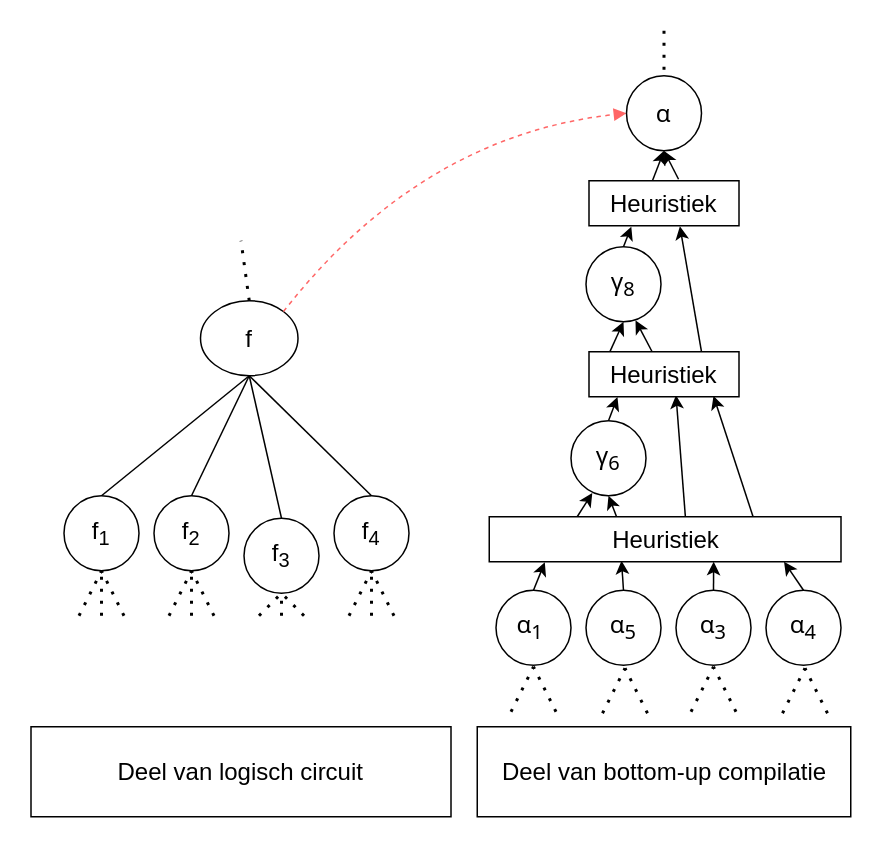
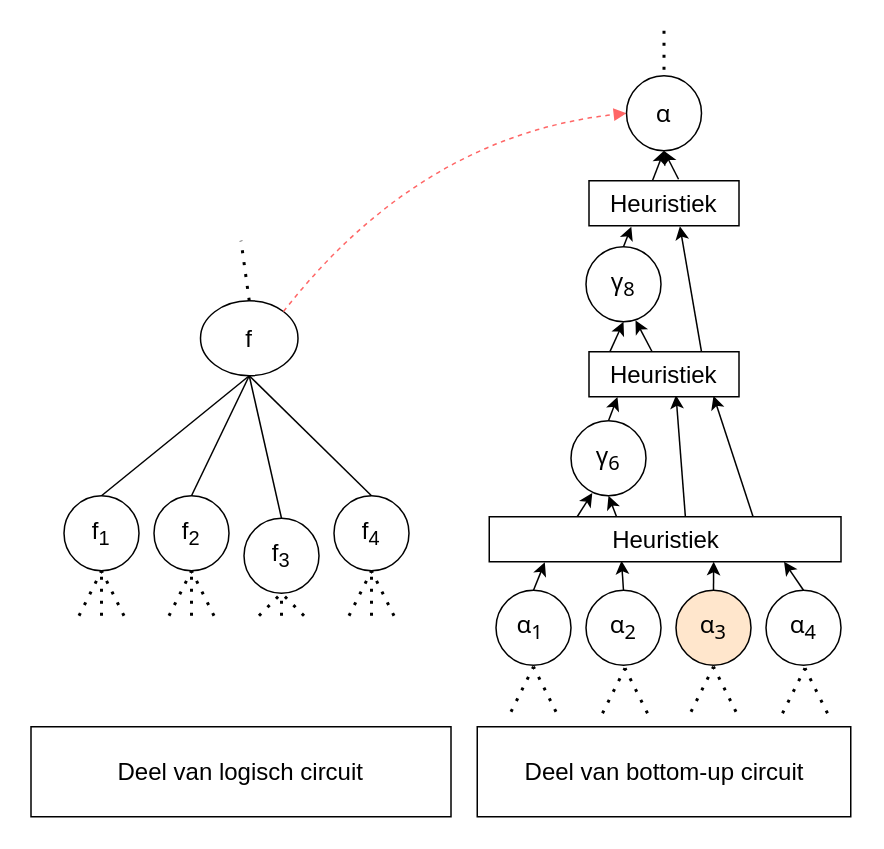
node "α5": label "α5" -> "α2"
node "α3": fillcolor #ffffff -> #ffe6cc
node "Deel van bottom-up compilatie": label "Deel van bottom-up compilatie" -> "Deel van bottom-up circuit"
